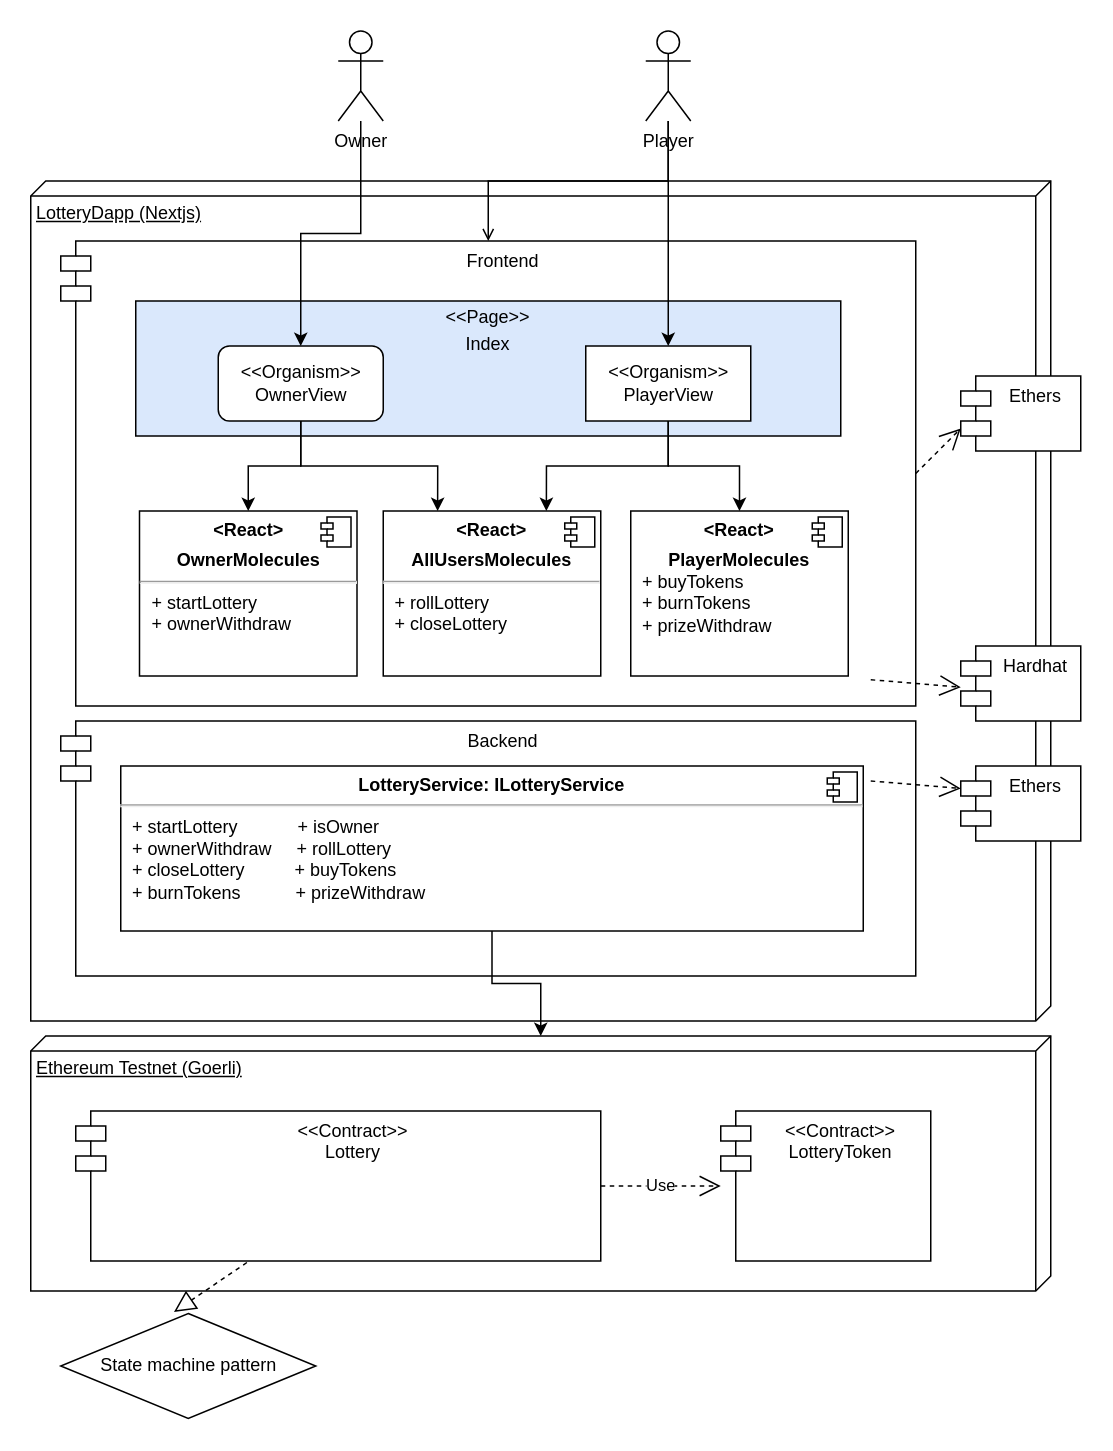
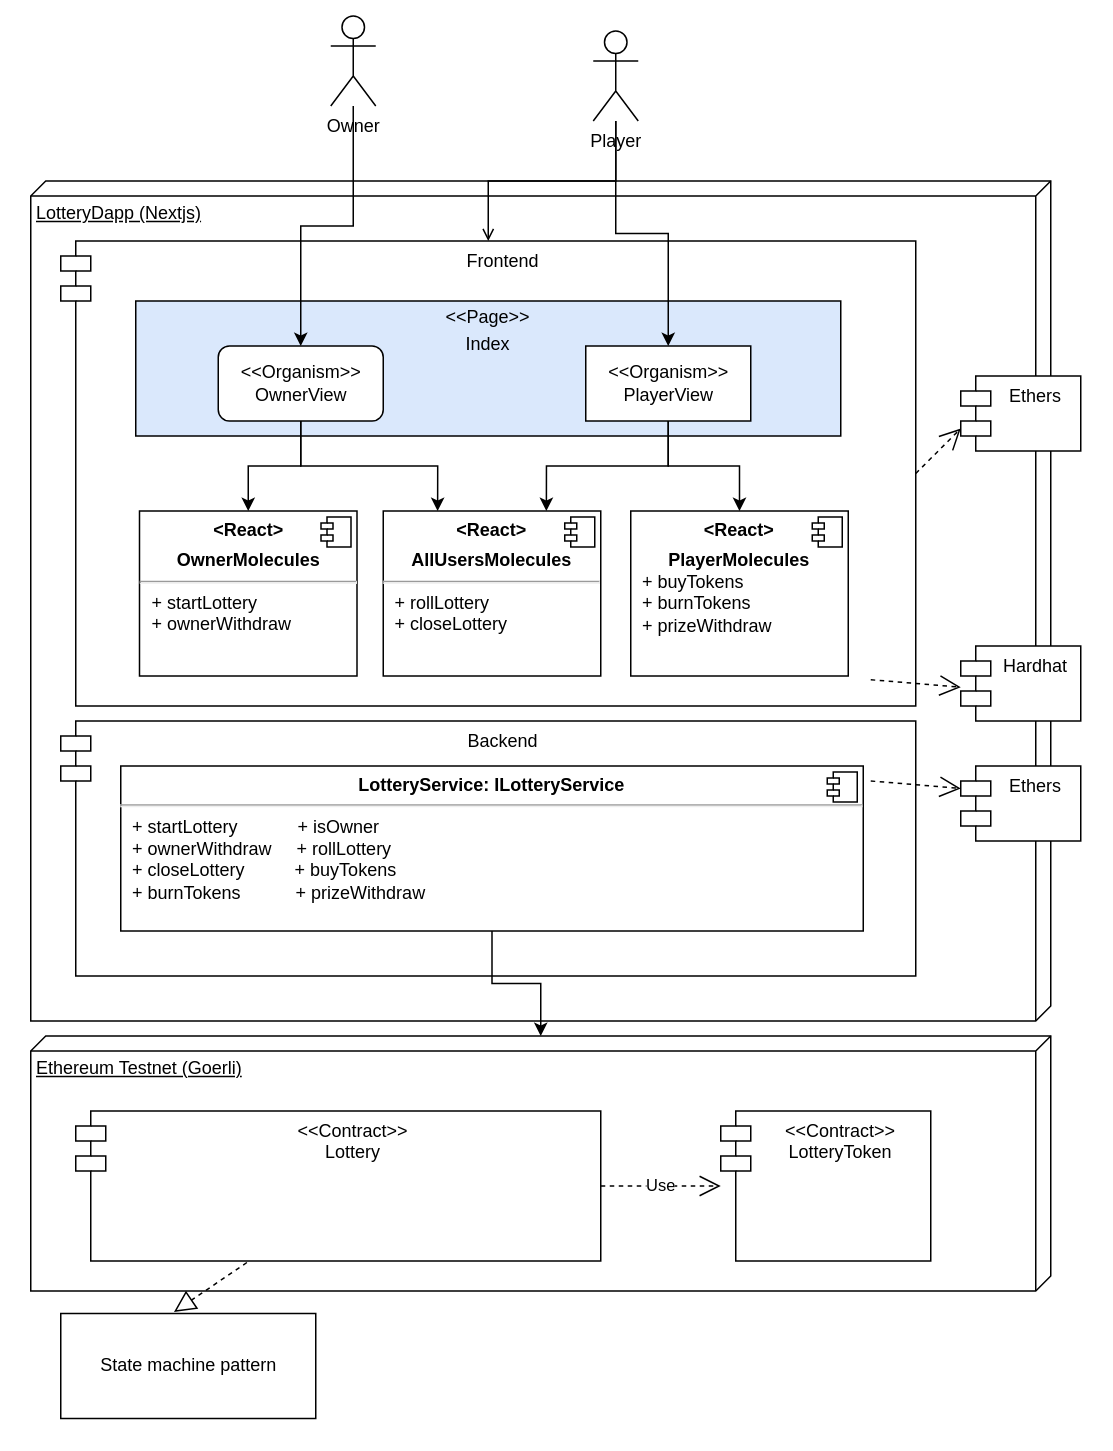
node "Owner": moved (361, 76) -> (353, 61)
node "Player": moved (668, 76) -> (616, 76)
node "State machine pattern": shape diamond -> rectangle
